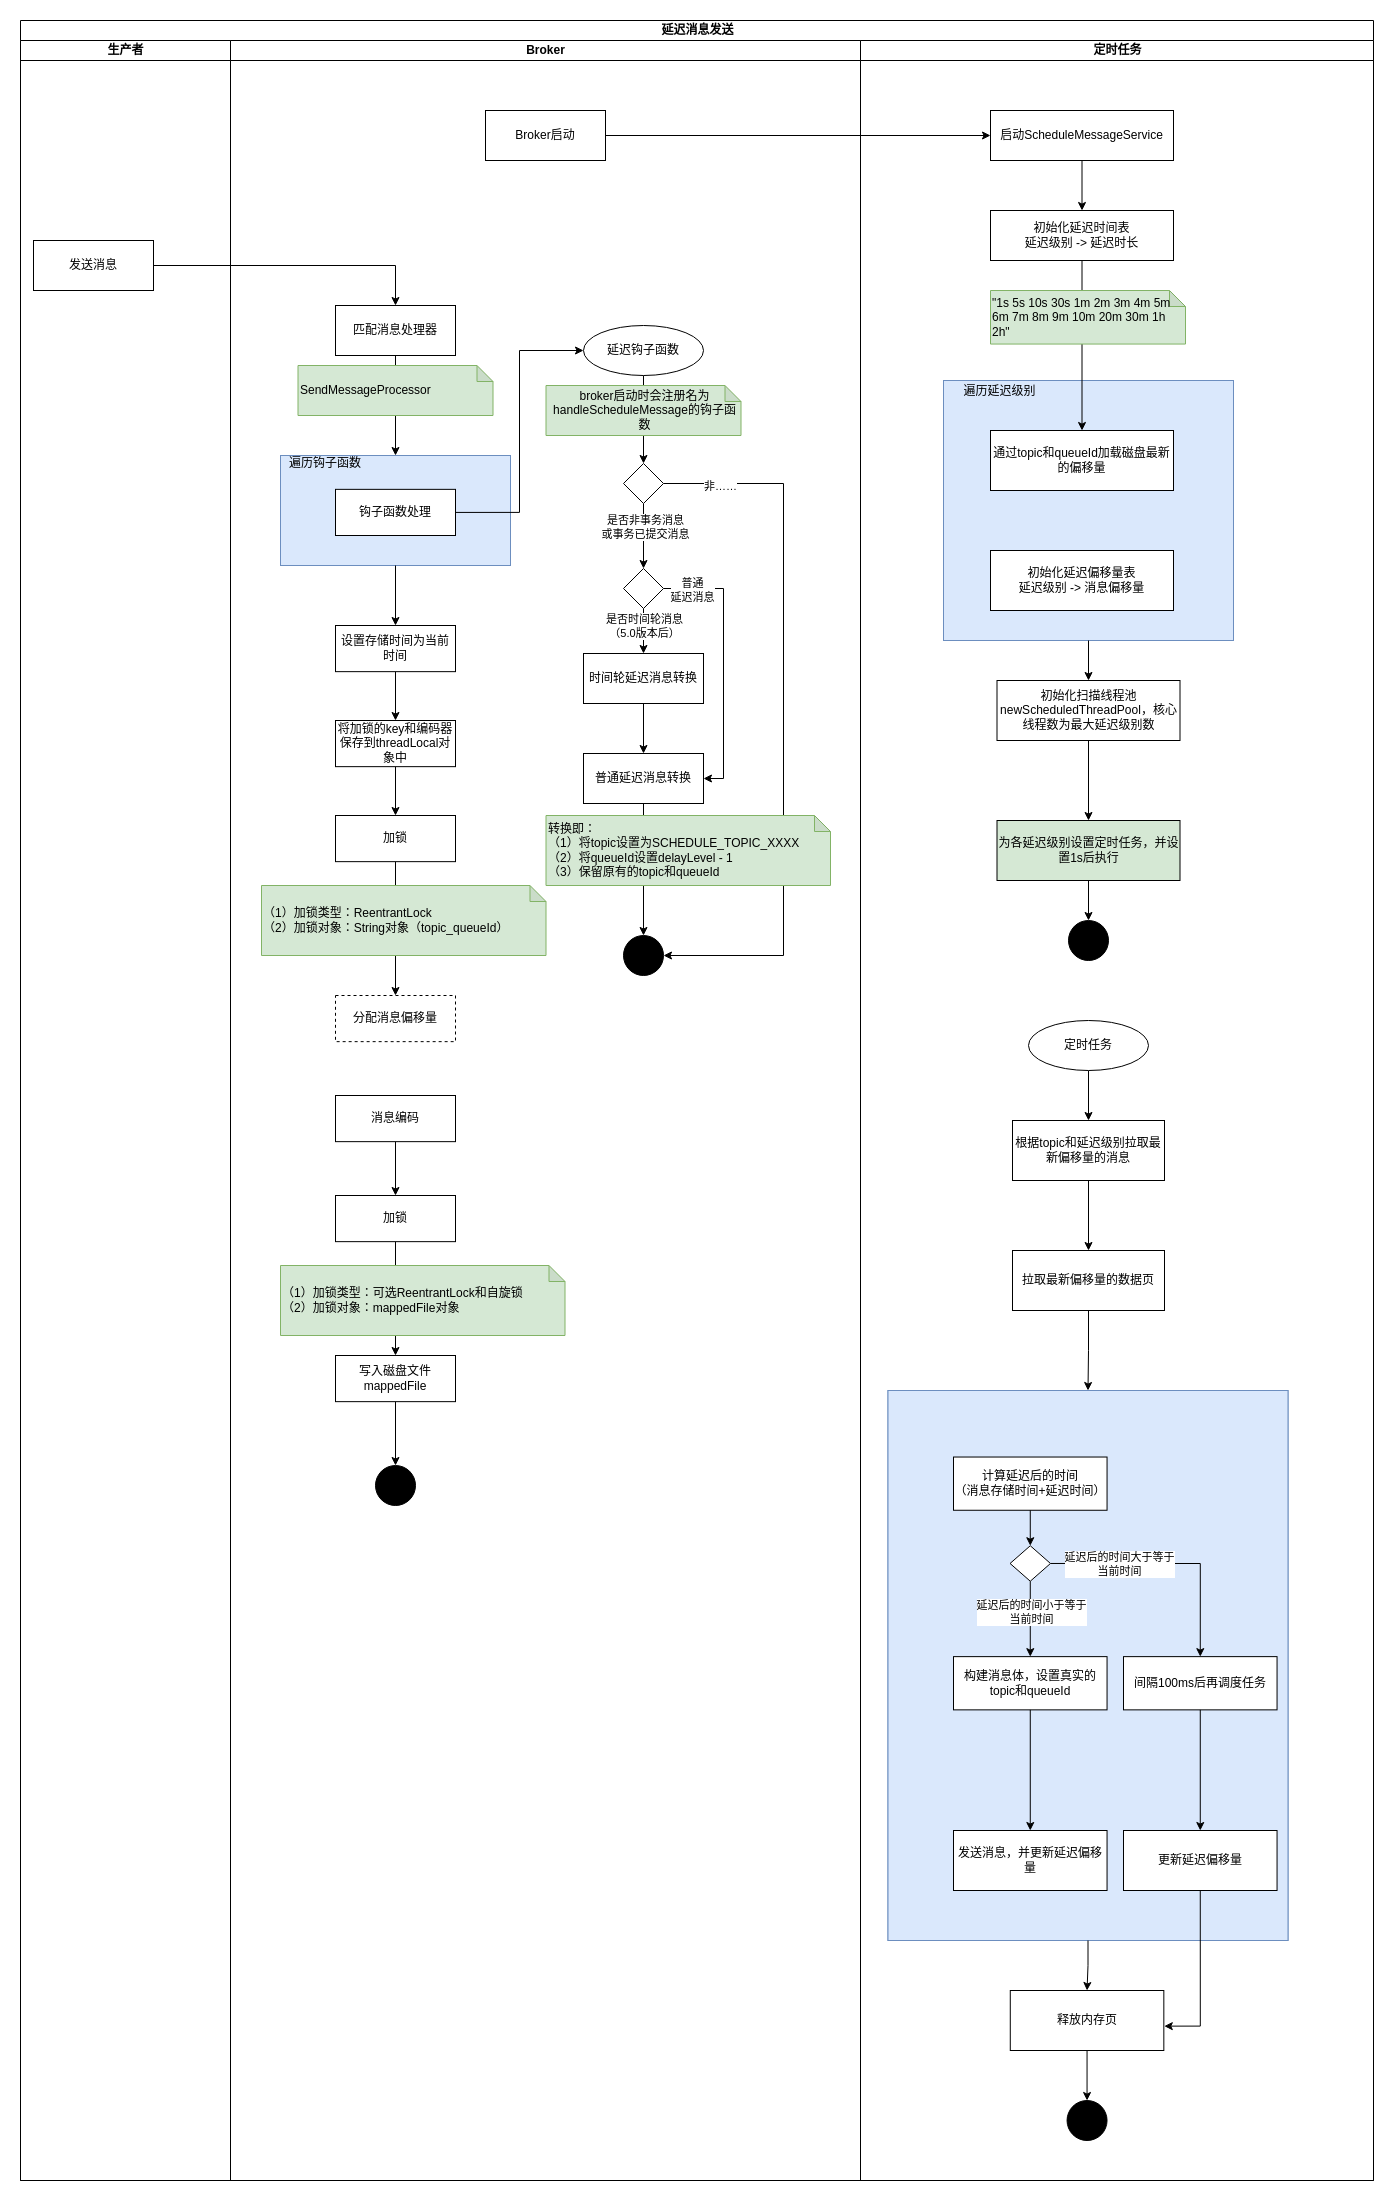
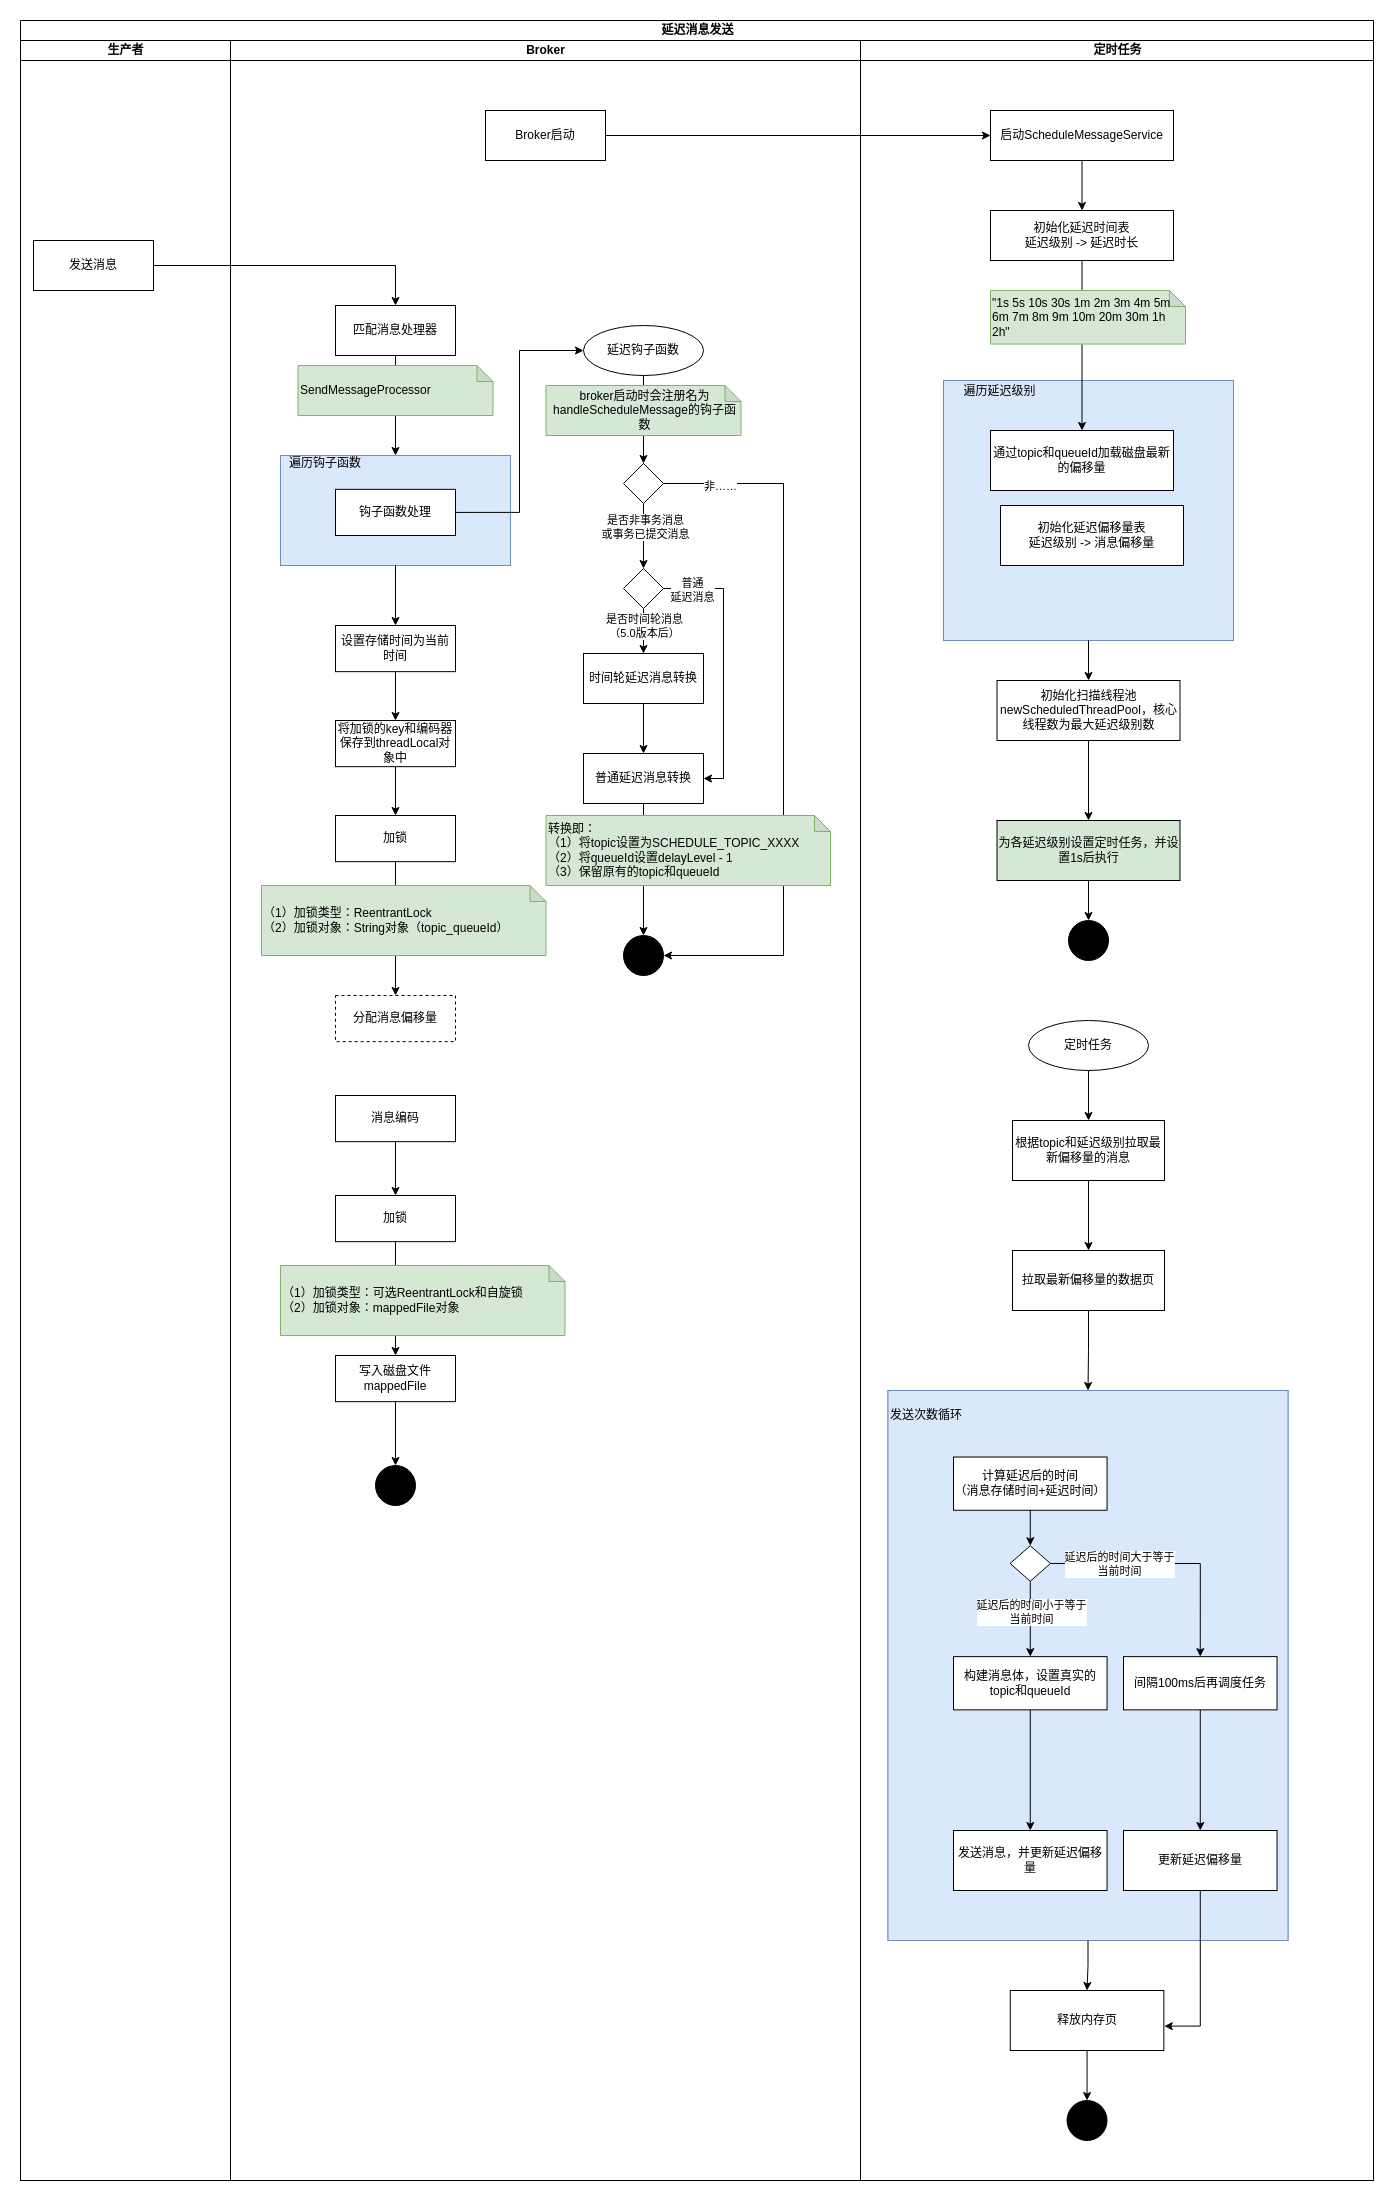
node "初始化延迟偏移量表 延迟级别 -> 消息偏移量": moved (1082, 581) -> (1092, 536)
node "发送次数循环": added
